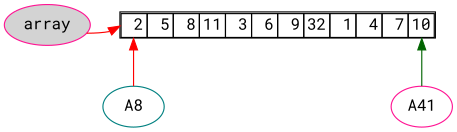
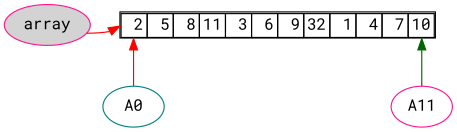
node "A8": label "A8" -> "A0"
node "A41": label "A41" -> "A11"
